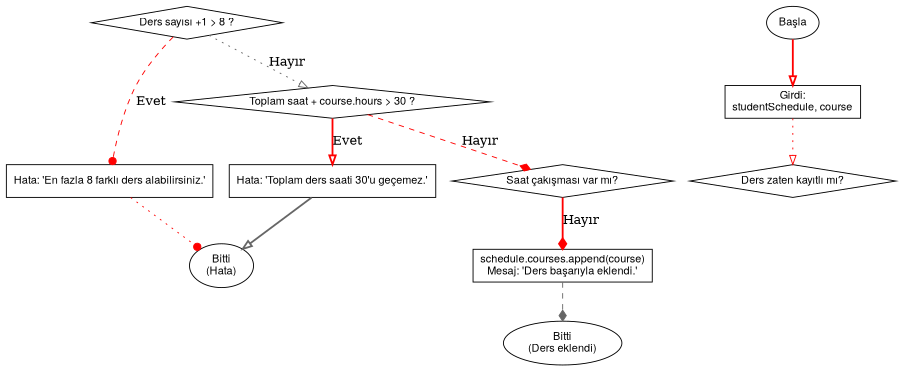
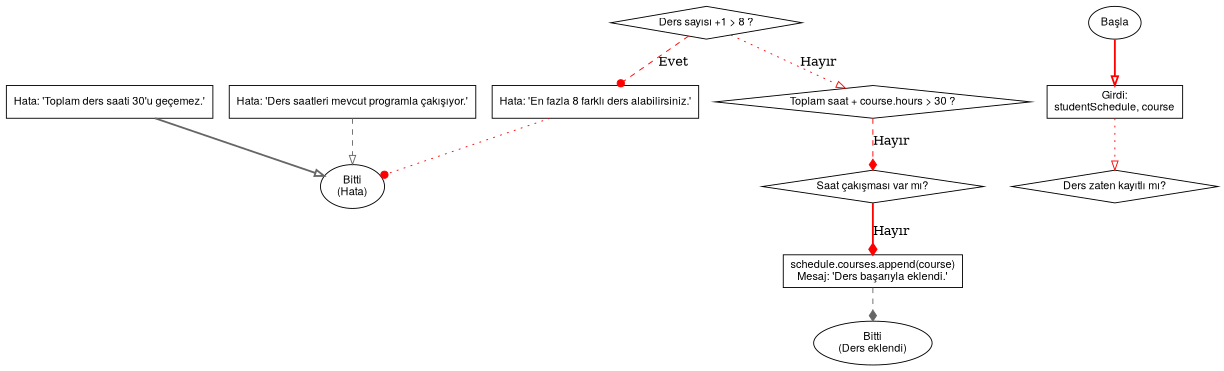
edge "Ders sayısı +1 > 8 ?" -> "Toplam saat + course.hours > 30 ?": color gray40 -> red
node "Hata: 'Ders saatleri mevcut programla çakışıyor.'": added
edge "Toplam saat + course.hours > 30 ?" -> "Hata: 'Toplam ders saati 30'u geçemez.'": removed, label "Evet"
